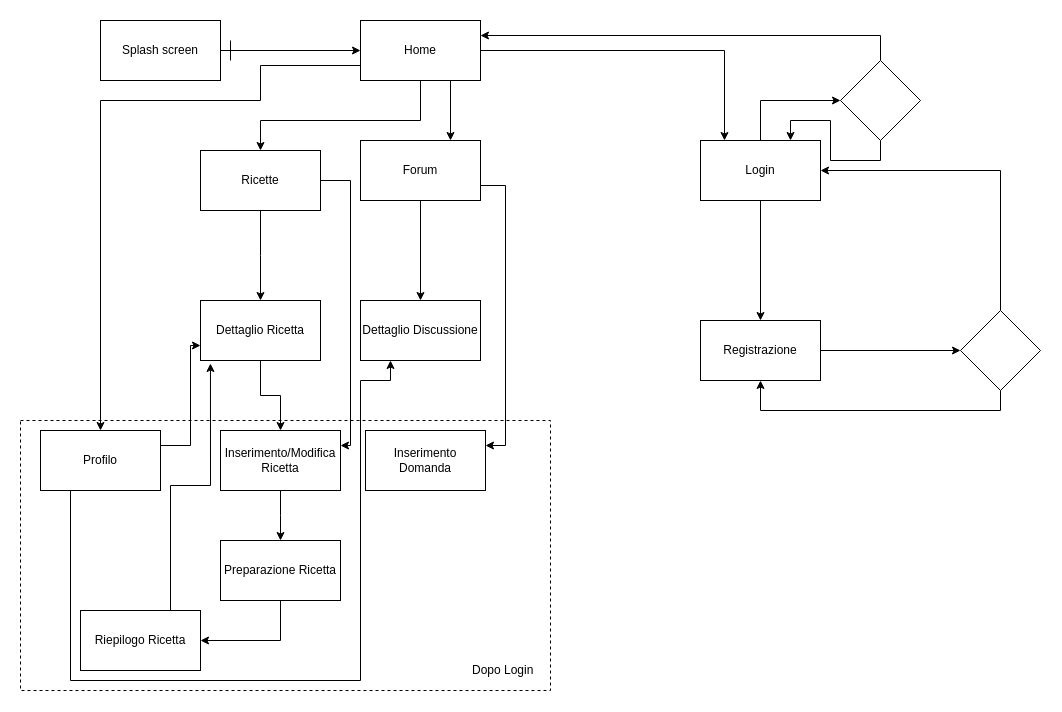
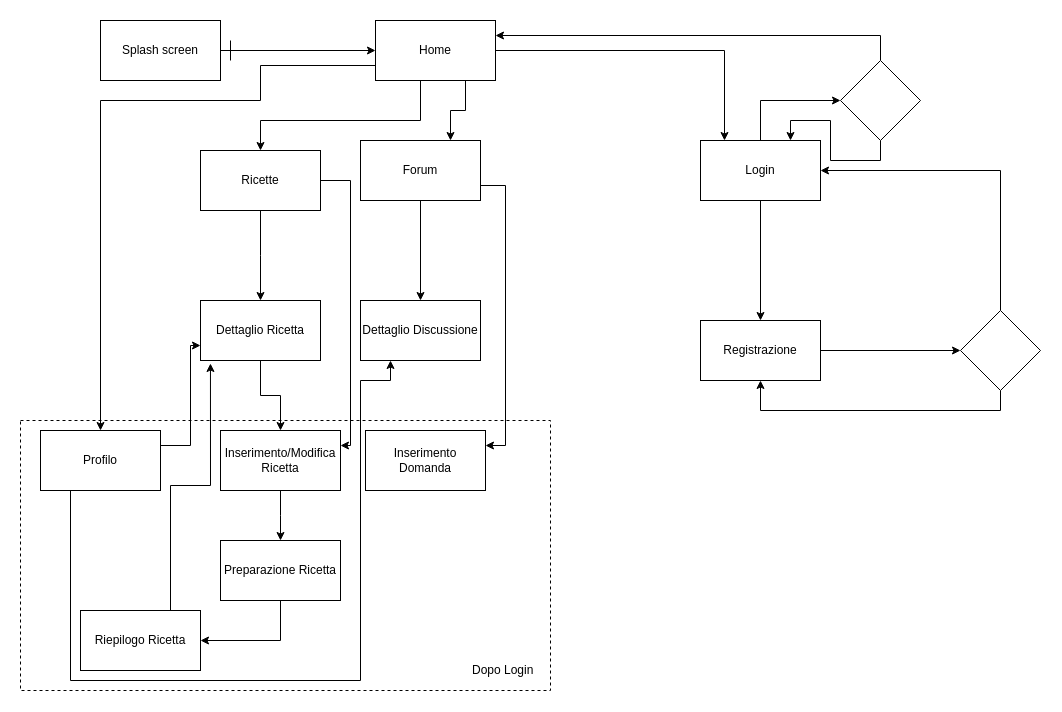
node "Home": moved (421, 51) -> (436, 51)
